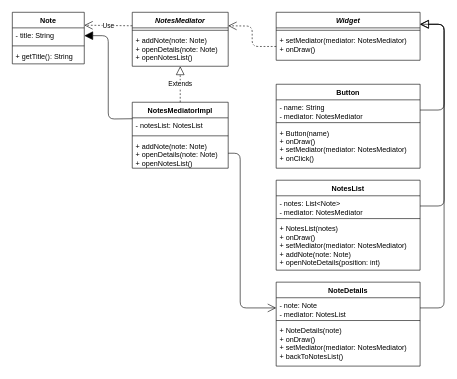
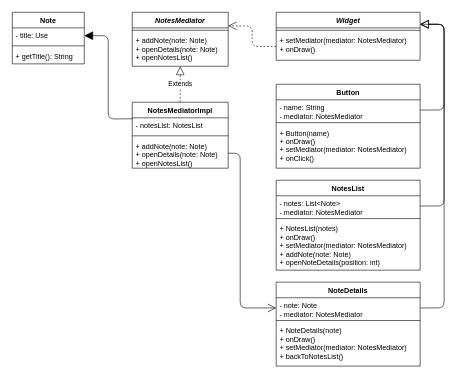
edge "NotesMediator" -> "Note": removed, label "Use"
node "- title: String": label "- title: String" -> "- title: Use"
node "- note: Note - mediator: NotesList": label "- note: Note - mediator: NotesList" -> "- note: Note - mediator: NotesMediator"
